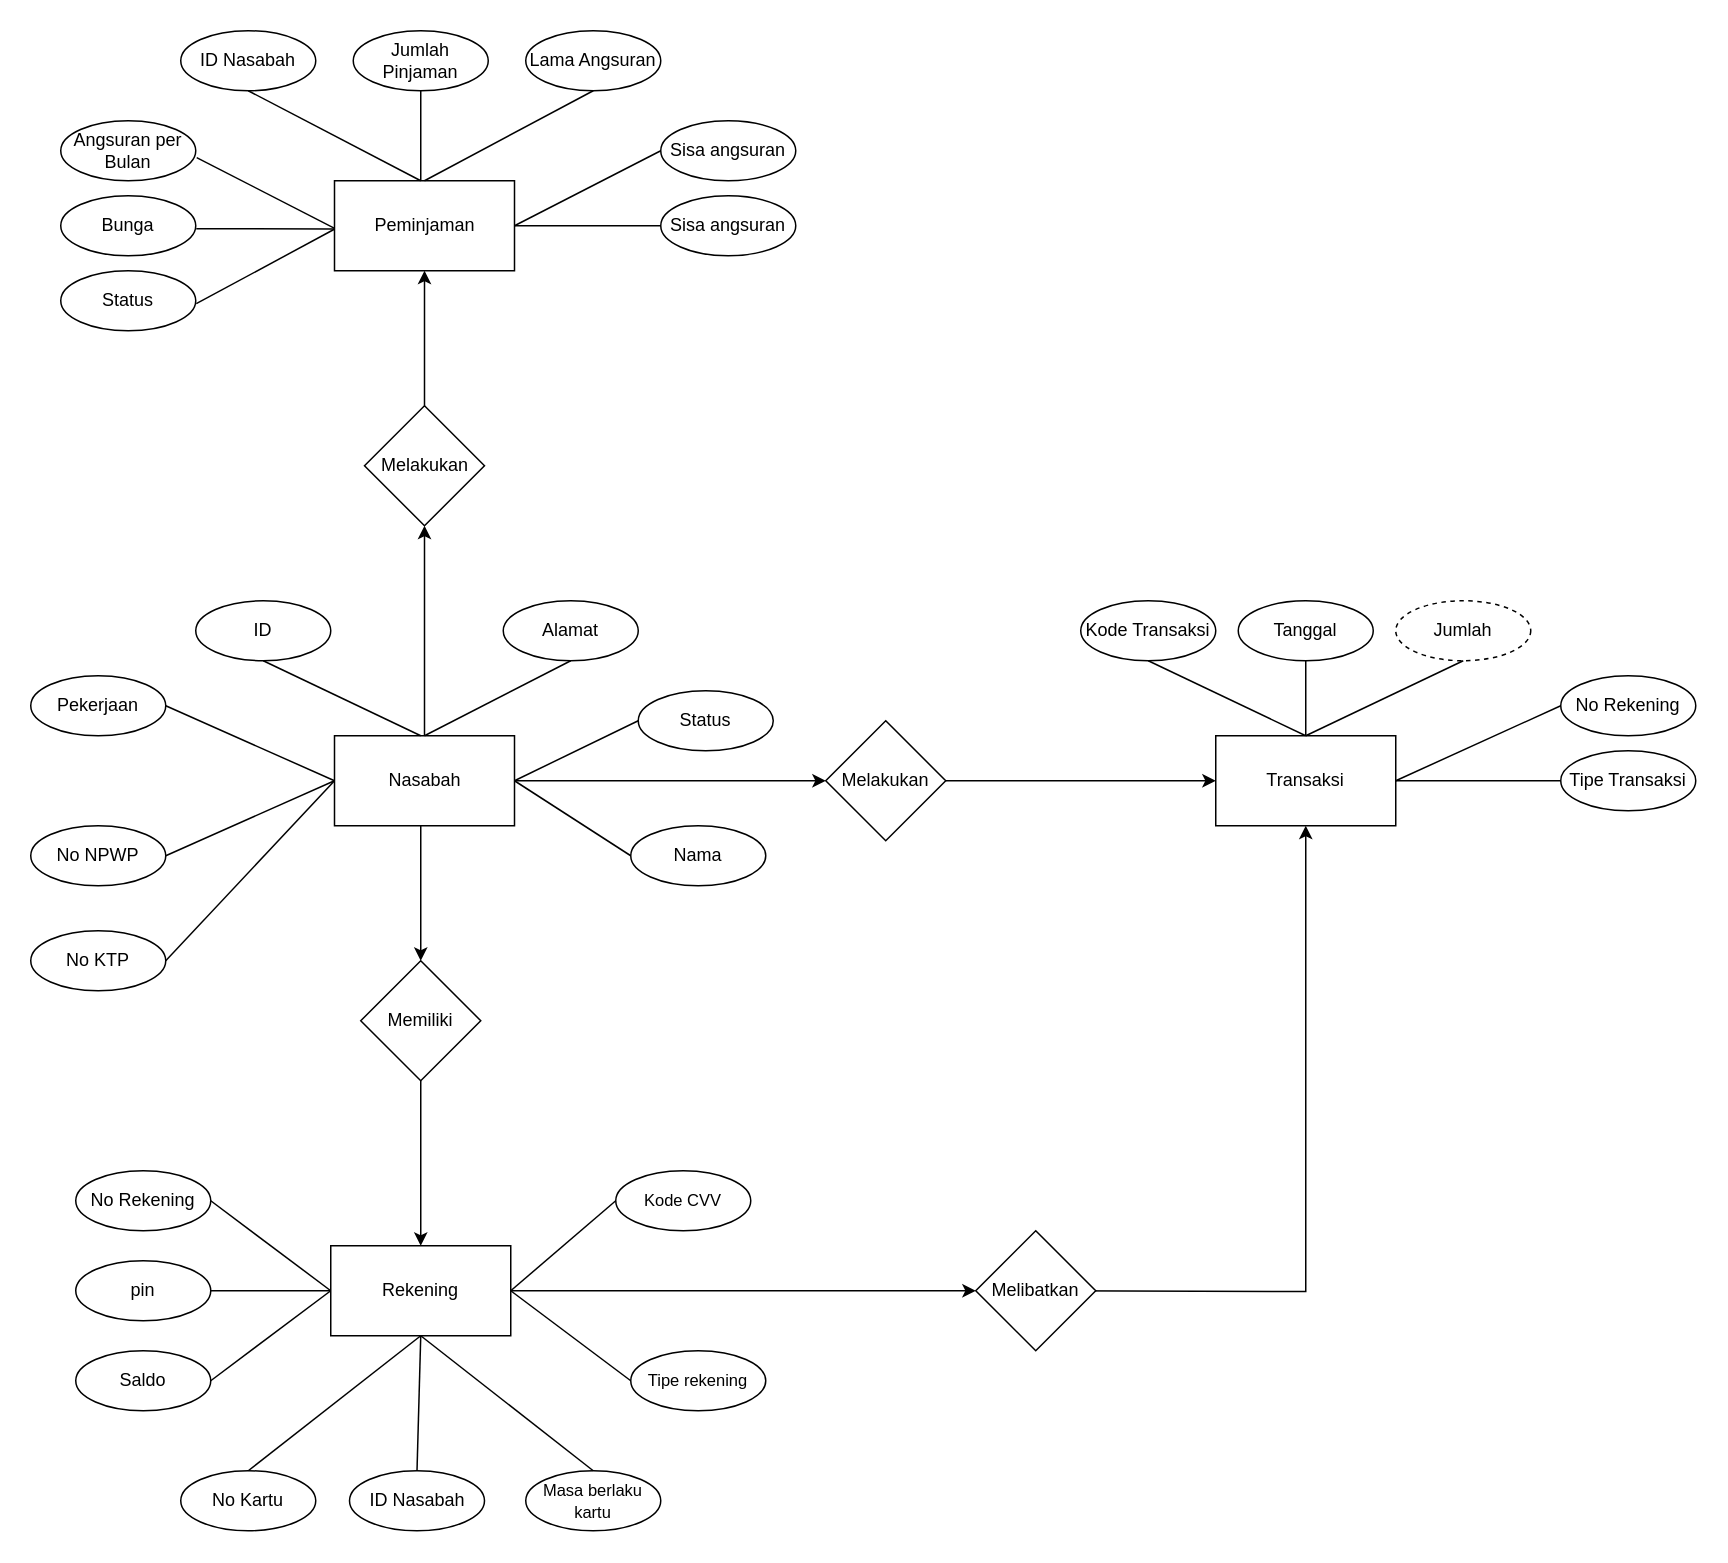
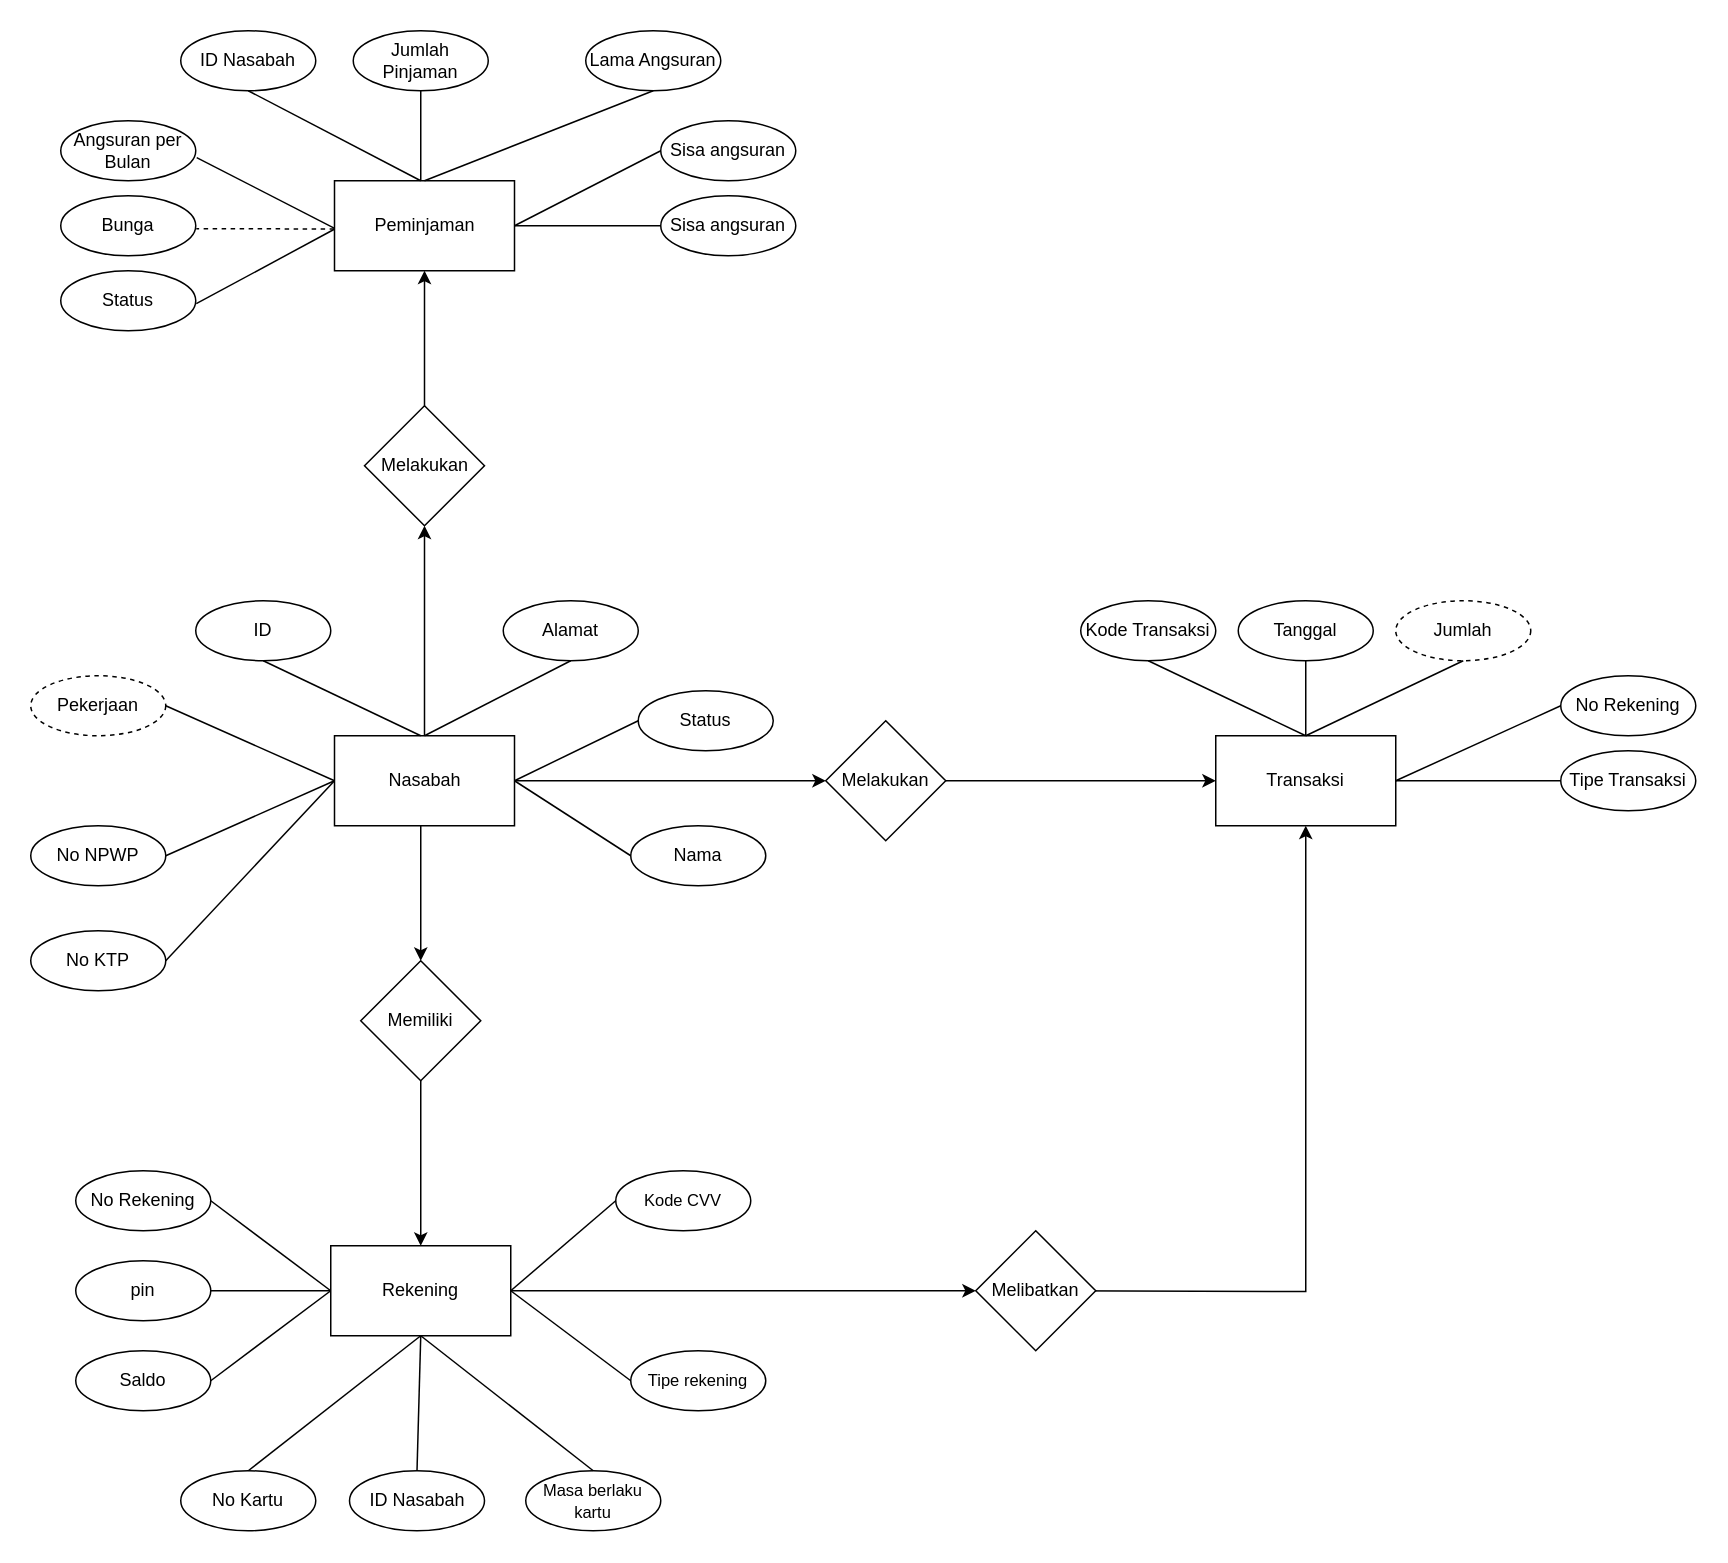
node "Lama Angsuran": moved (593, 61) -> (653, 61)
edge "Bunga" -- "Peminjaman": style solid -> dashed
node "Pekerjaan": style solid -> dashed
